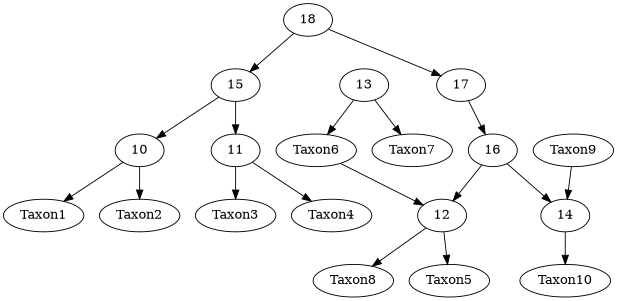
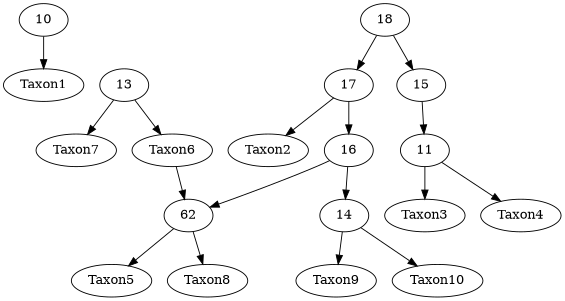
edge "15" -> "10": removed
edge "10" -> "Taxon2": now "17" -> "Taxon2"
edge "Taxon9" -> "14": reversed
node "12": label "12" -> "62"
